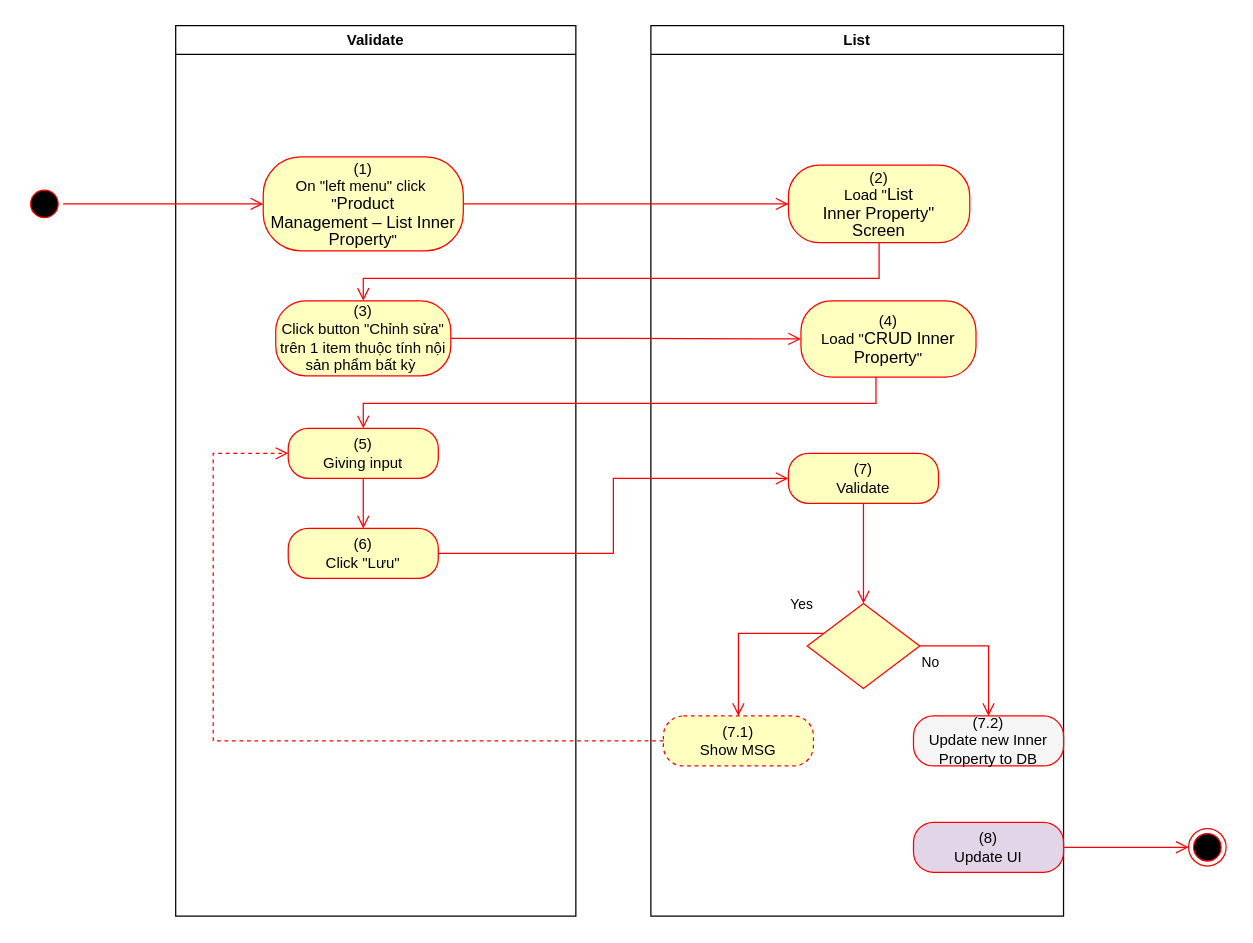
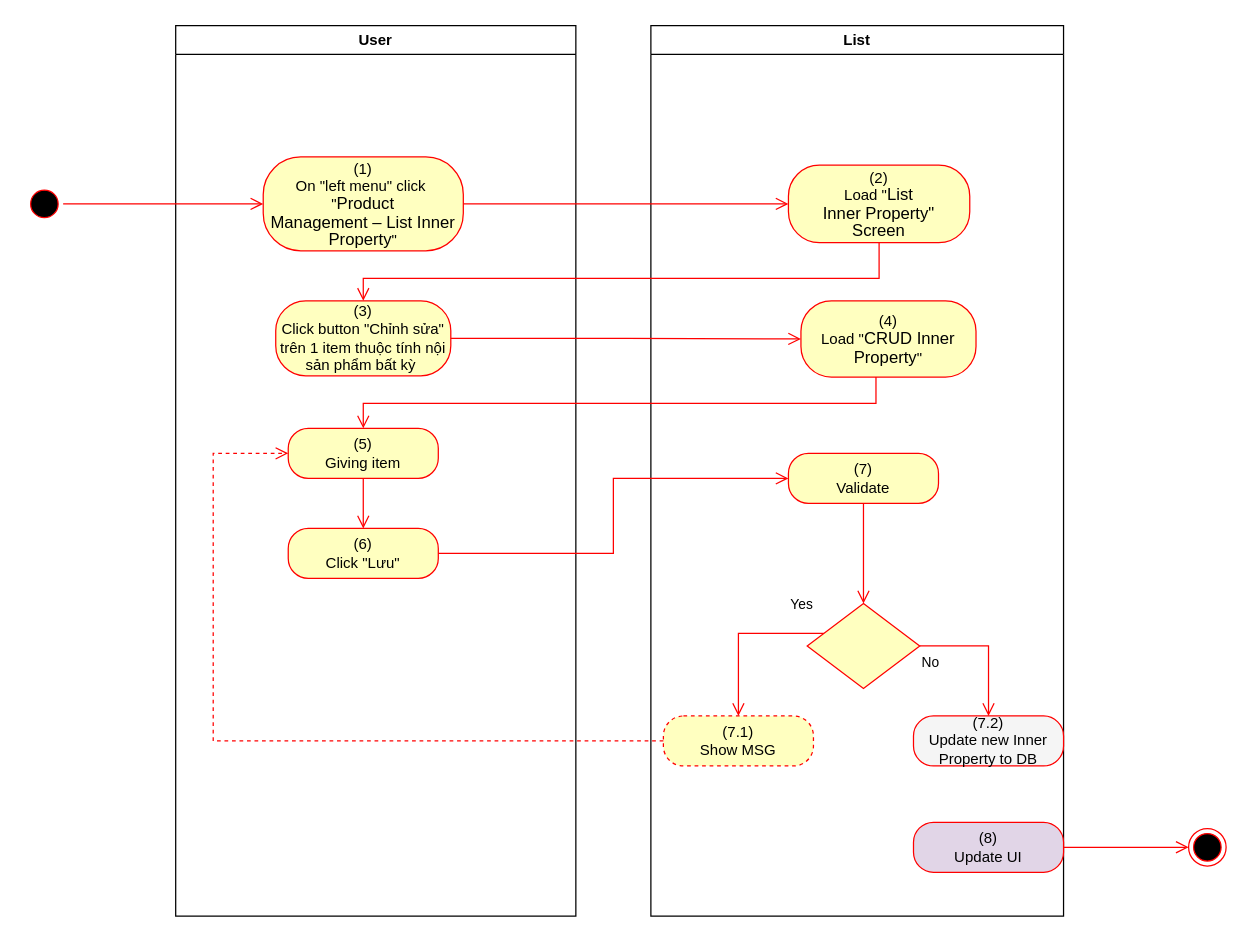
node "Validate": label "Validate" -> "User"
node "(5) Giving input": label "(5) Giving input" -> "(5) Giving item"
